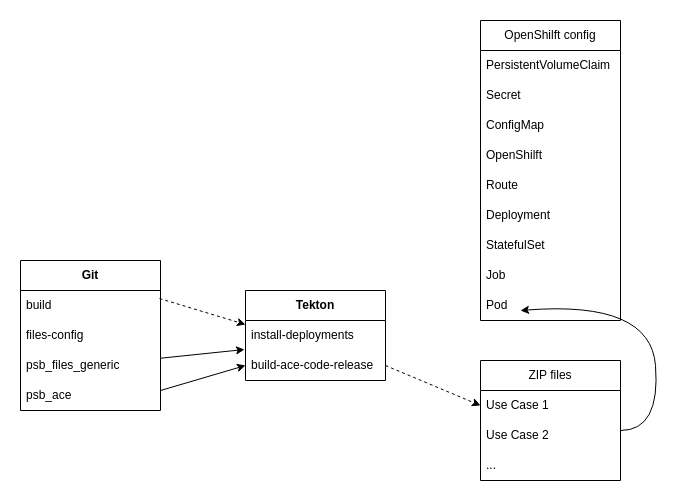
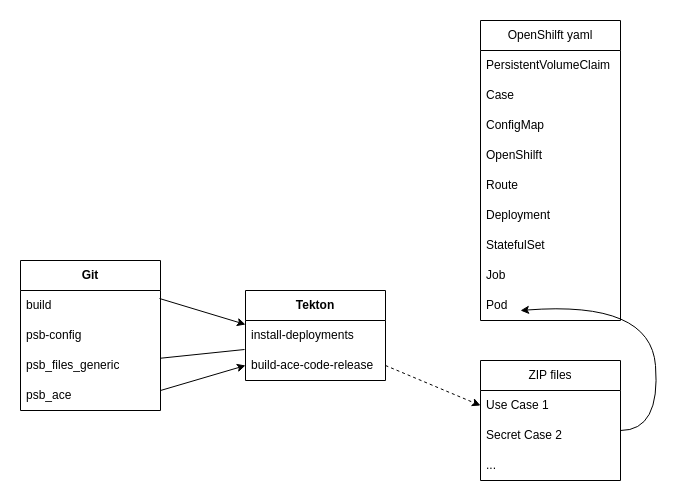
node "OpenShilft config": label "OpenShilft config" -> "OpenShilft yaml"
node "Secret": label "Secret" -> "Case"
edge "build" -> "install-deployments": style dashed -> solid
node "files-config": label "files-config" -> "psb-config"
edge "psb_files_generic" -> "build-ace-code-release": arrowhead classic -> none
node "Use Case 2": label "Use Case 2" -> "Secret Case 2"
